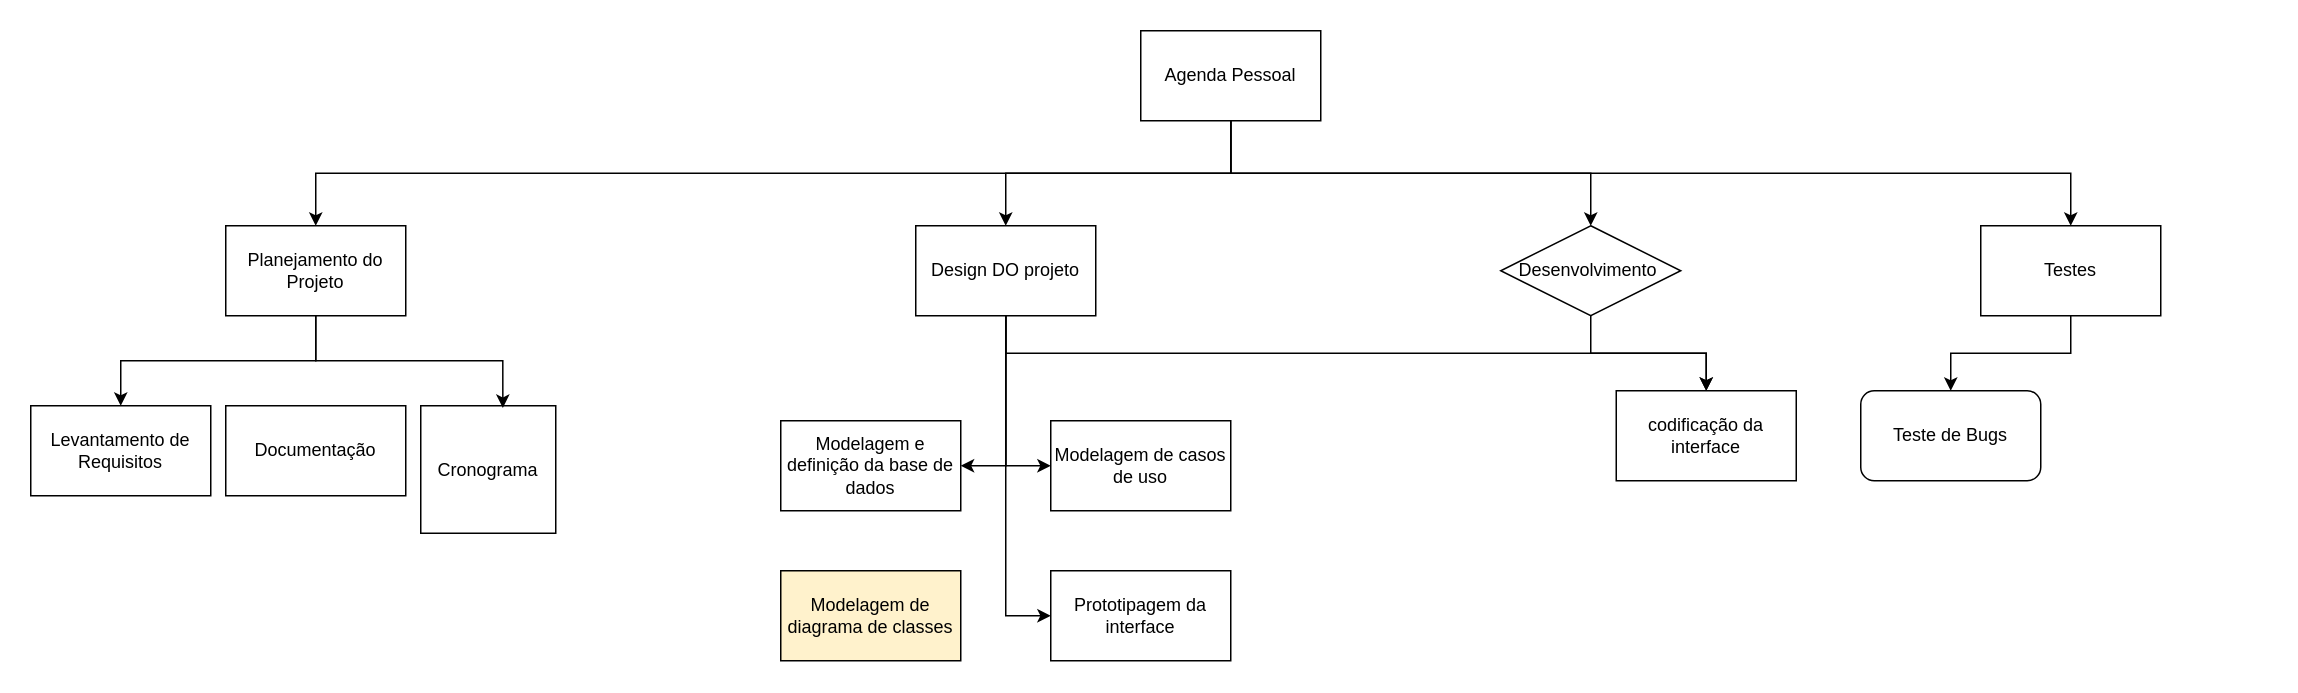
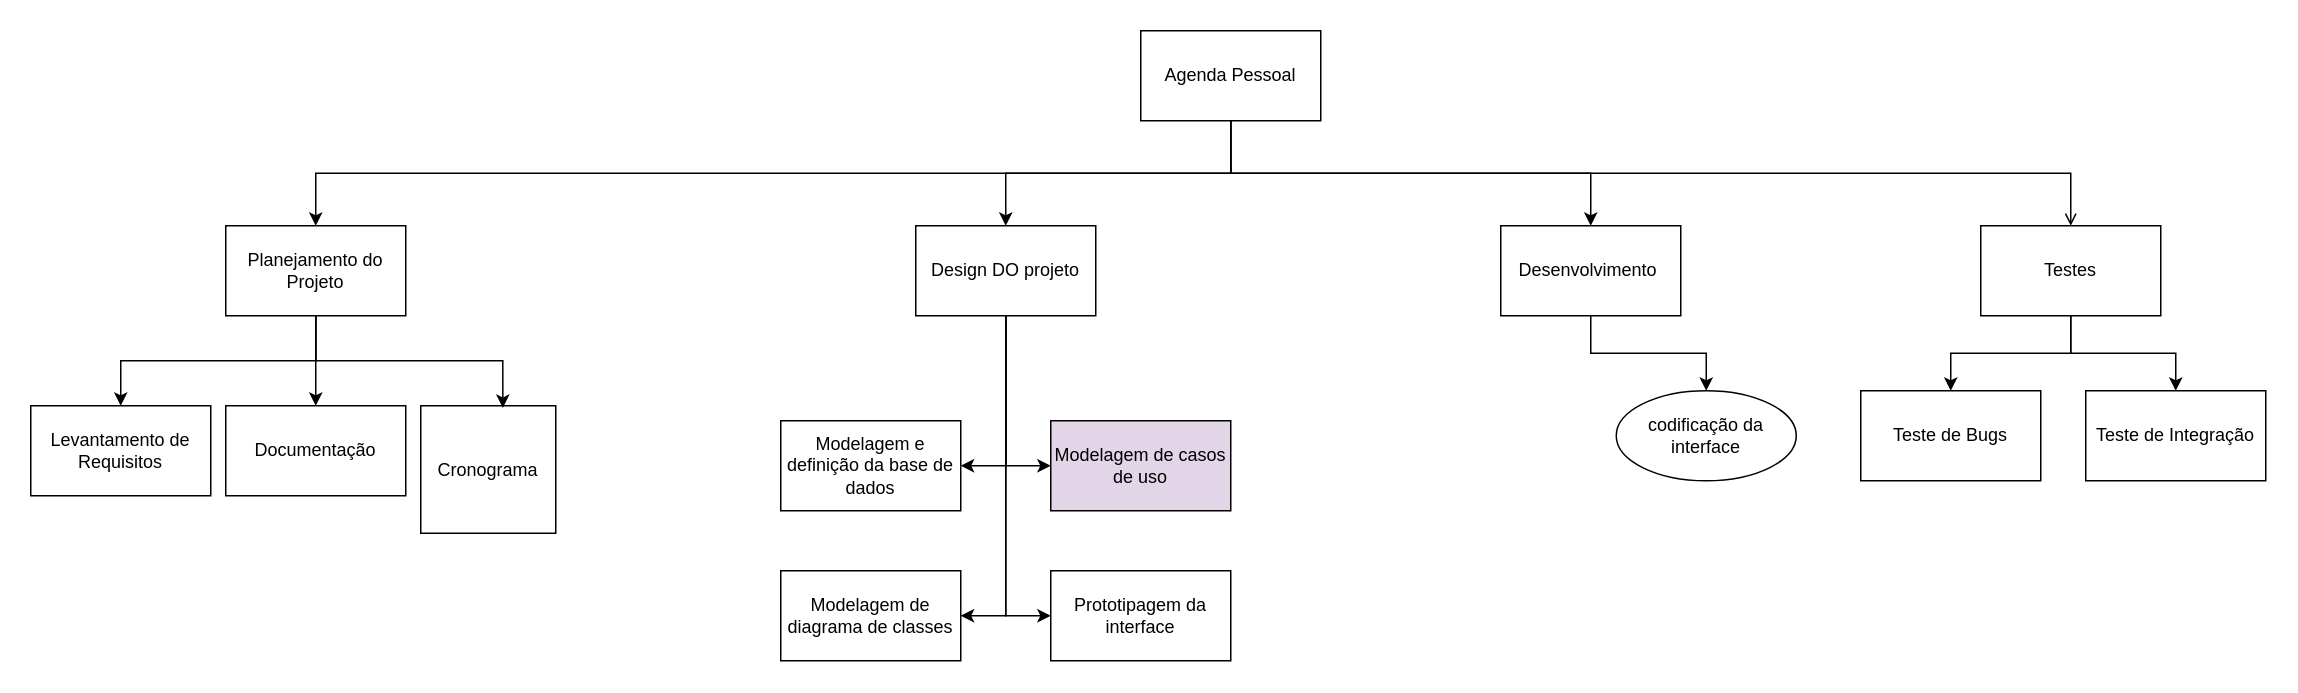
edge "Agenda Pessoal" -> "Testes": arrowhead classic -> open
node "Desenvolvimento": shape diamond -> rectangle
edge "Design DO projeto" -> "codificação da interface": now "Design DO projeto" -> "Modelagem de diagrama de classes"
edge "Testes" -> "Teste de Integração": added
edge "Planejamento do Projeto" -> "Documentação": added
node "codificação da interface": shape rectangle -> ellipse
node "Teste de Bugs": shape rounded rectangle -> rectangle
node "Teste de Integração": added
node "Modelagem de casos de uso": fillcolor #ffffff -> #e1d5e7
node "Modelagem de diagrama de classes": fillcolor #fff2cc -> #ffffff
